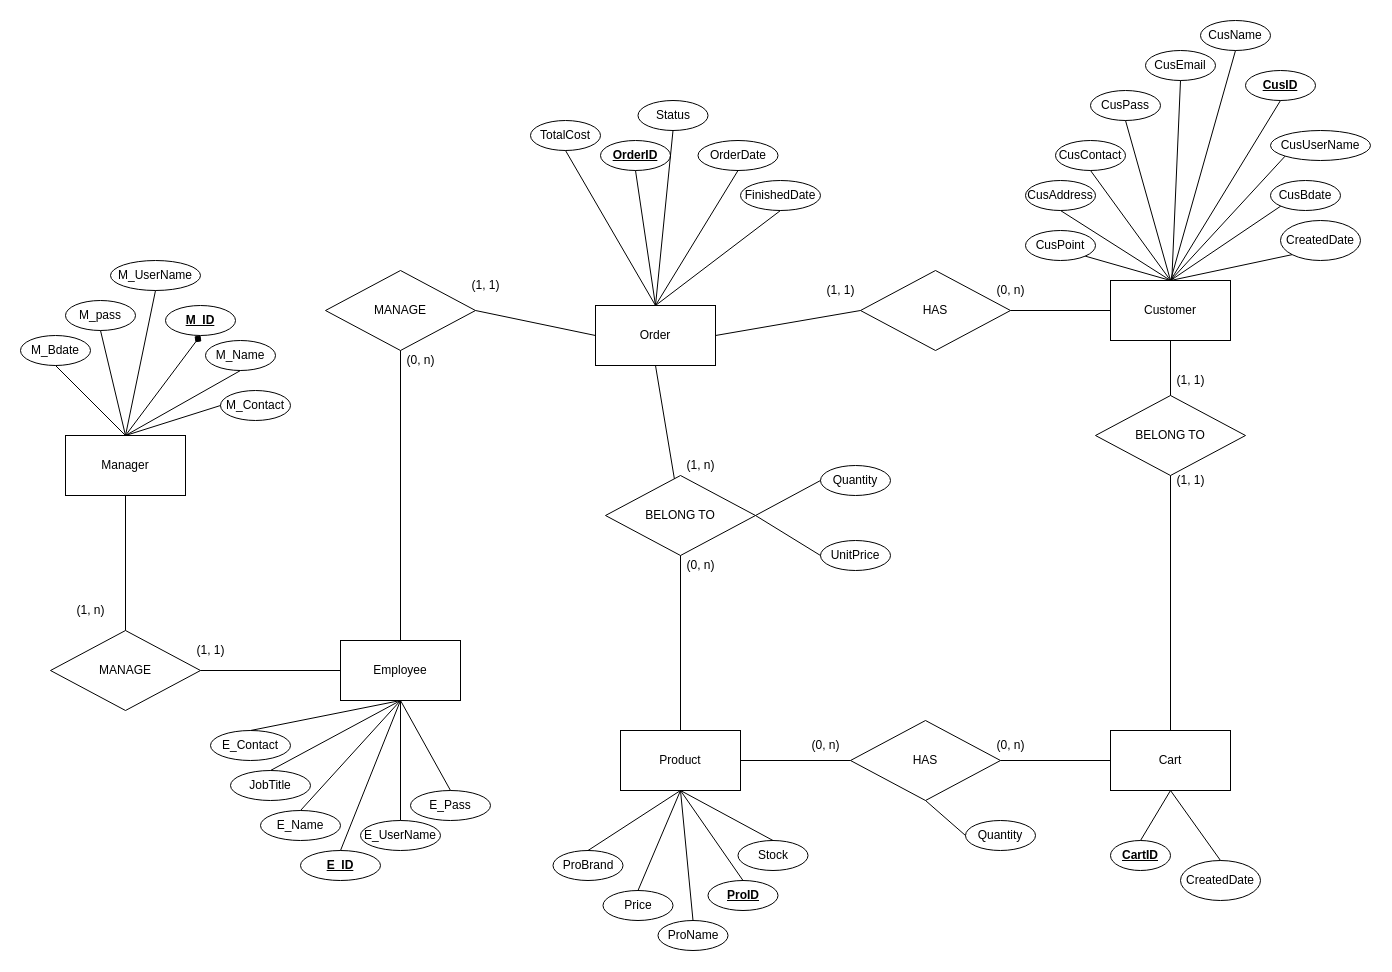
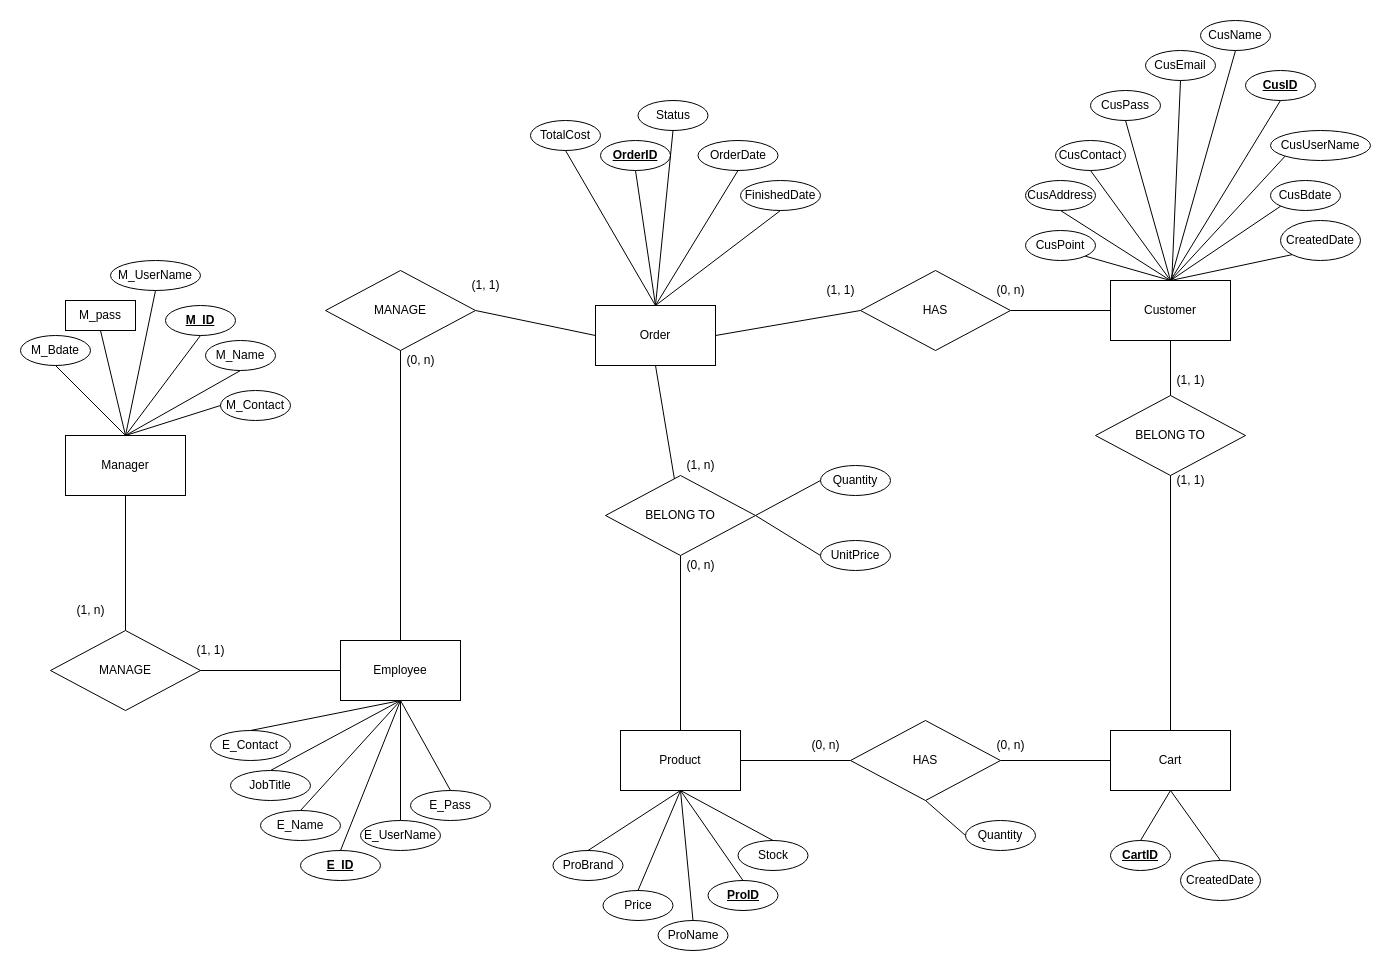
node "M_pass": shape ellipse -> rectangle
edge "Manager" -> "M_ID": arrowhead diamond -> none
